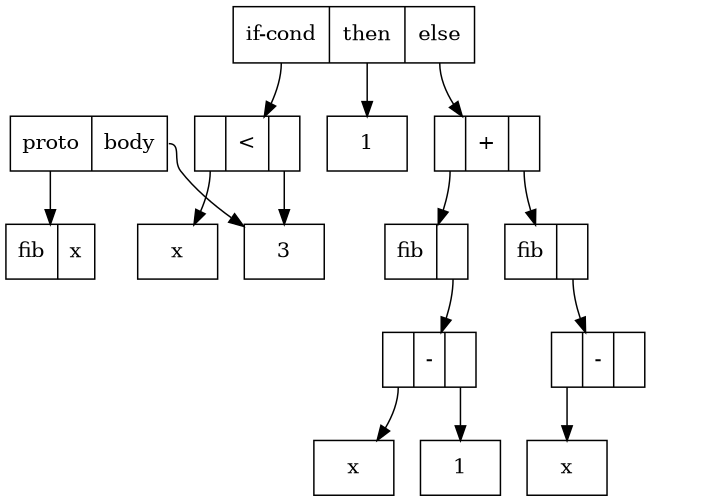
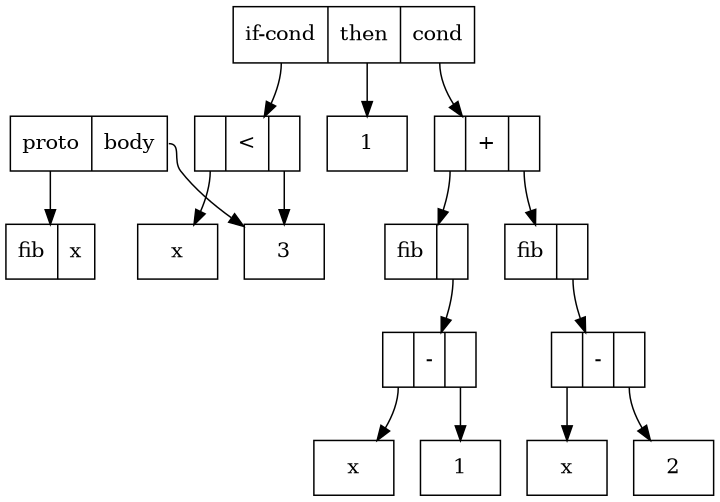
node "if-cond": text "else" -> "cond"
node "2": added
